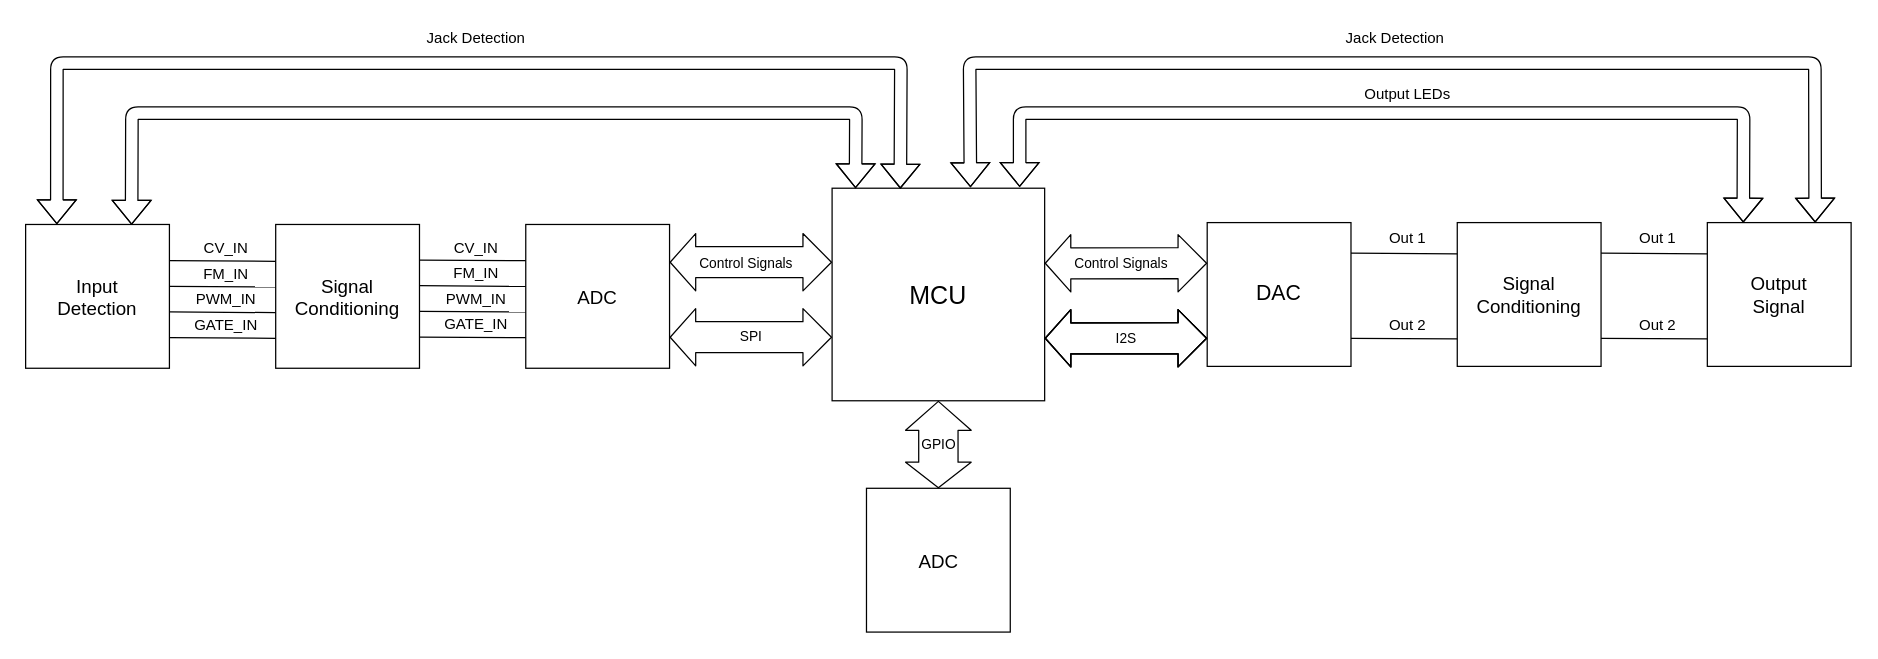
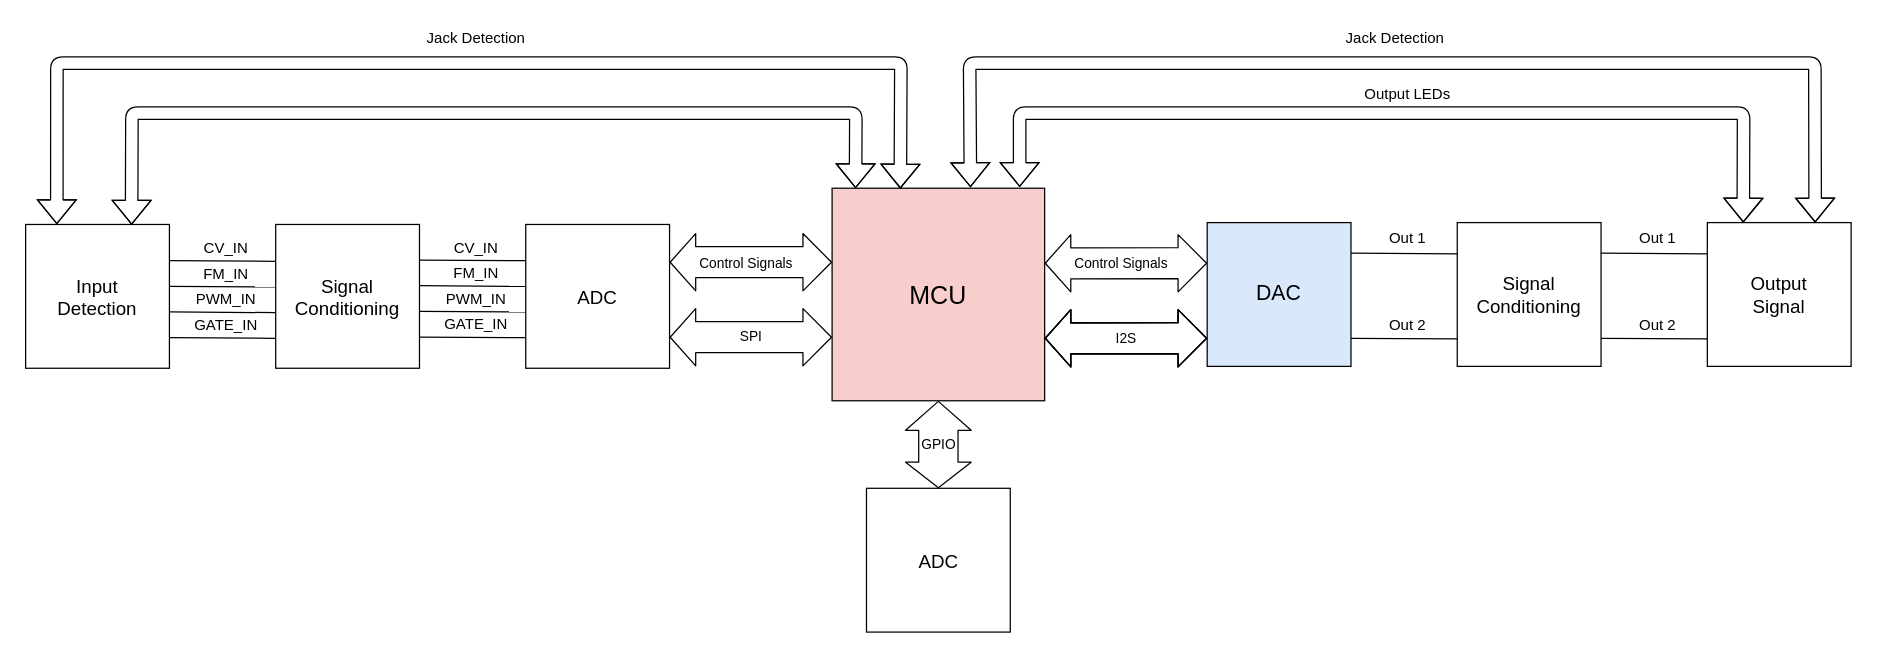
node "MCU": fillcolor #ffffff -> #f8cecc
node "DAC": fillcolor #ffffff -> #dae8fc
